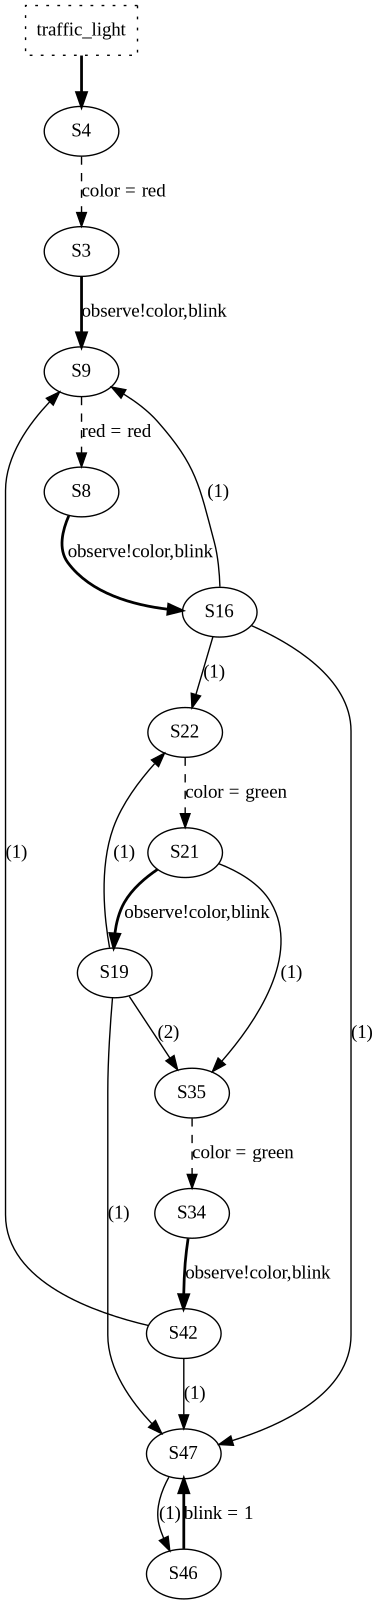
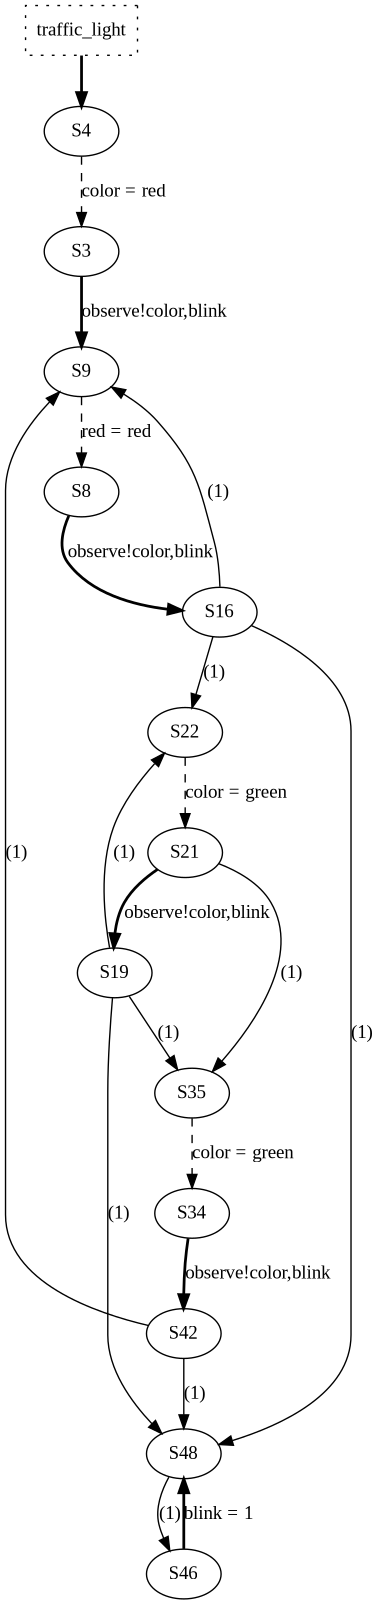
edge "S19" -> "S35": label "(2)" -> "(1)"
node "S47": label "S47" -> "S48"
